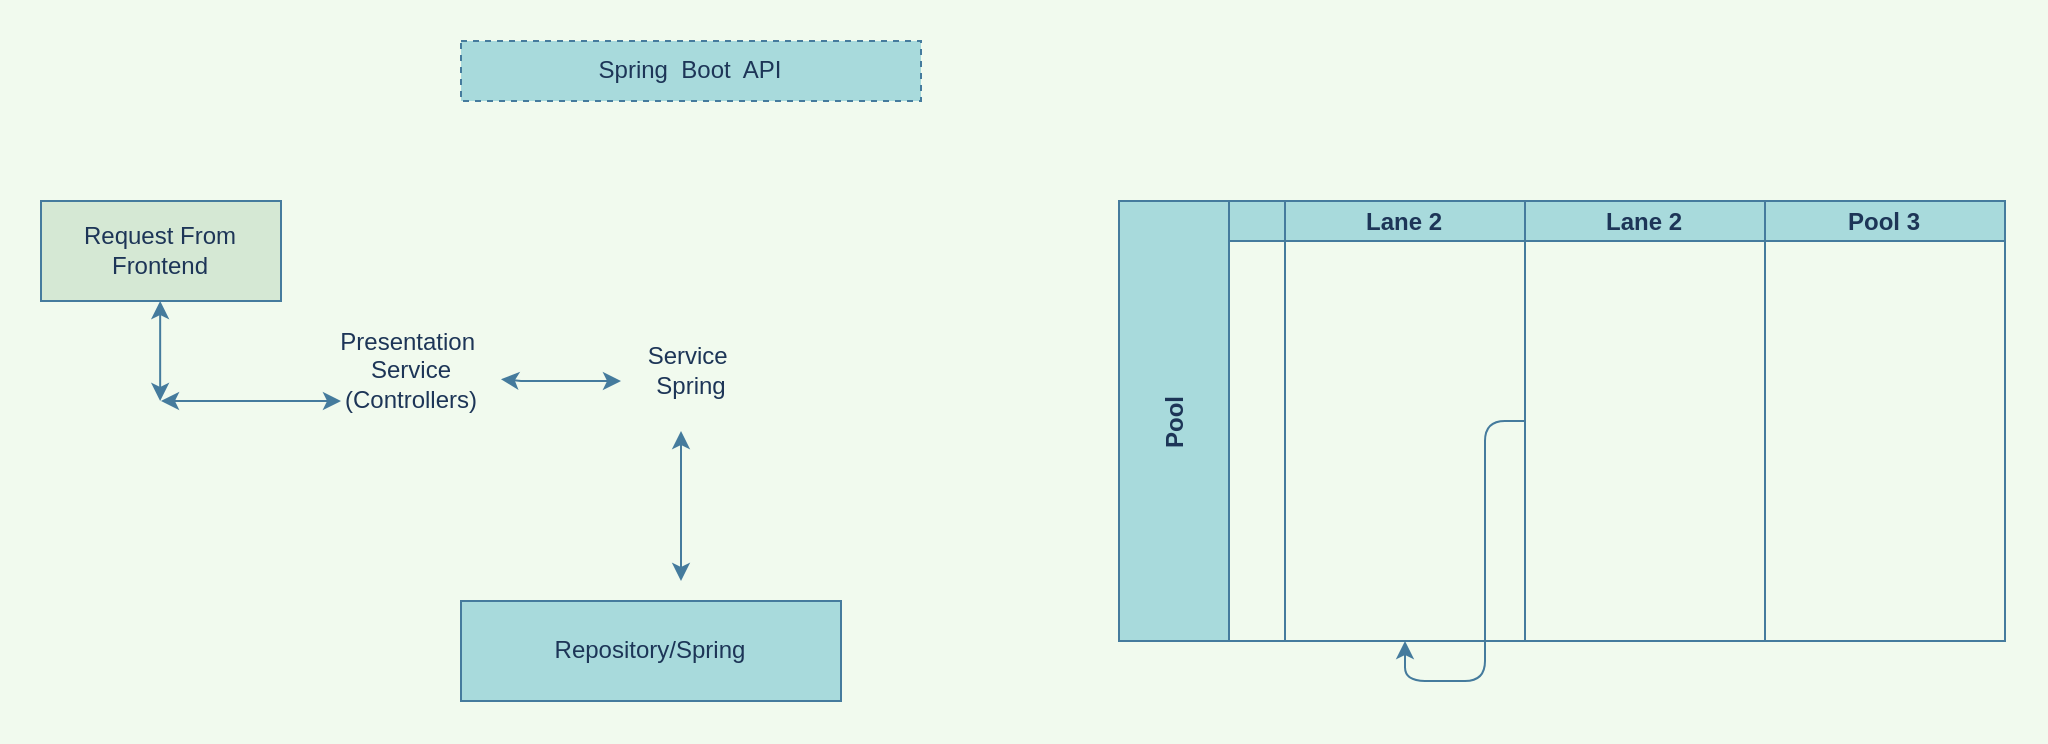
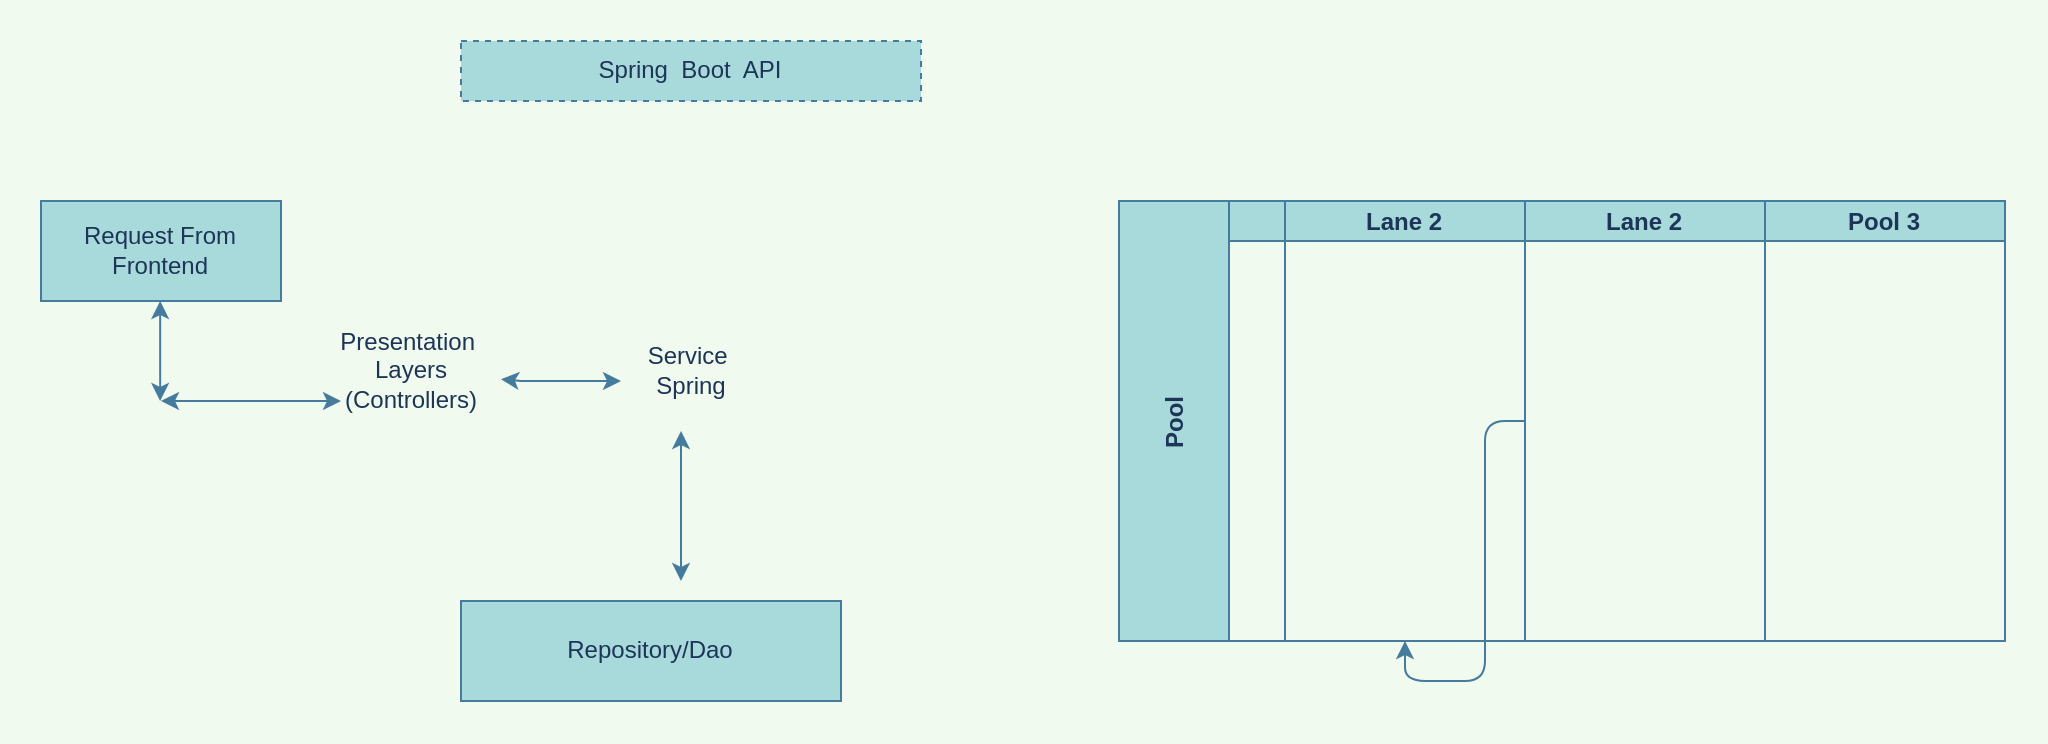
node "Request From Frontend": fillcolor #d5e8d4 -> #a8dadc
node "Presentation Service (Controllers)": label "Presentation Service (Controllers)" -> "Presentation Layers (Controllers)"
node "Repository/Spring": label "Repository/Spring" -> "Repository/Dao"
